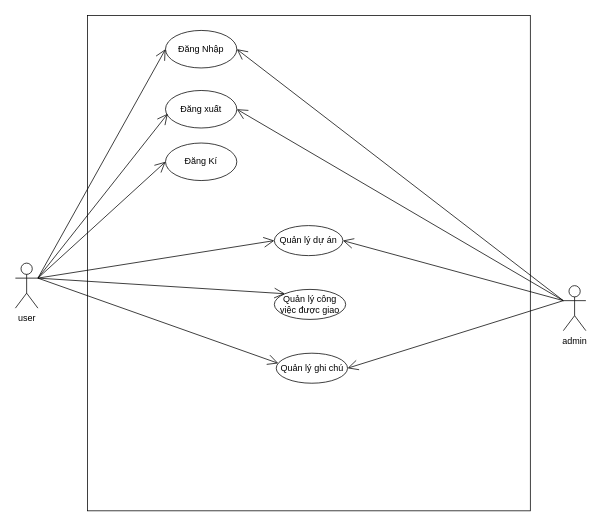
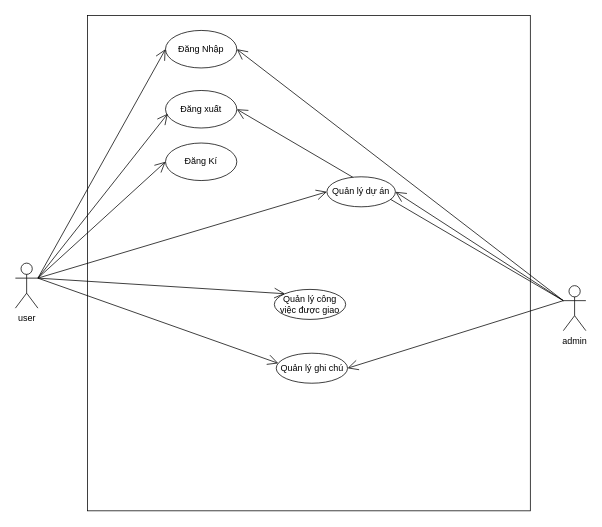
node "Quản lý dự án": moved (308, 240) -> (361, 192)
